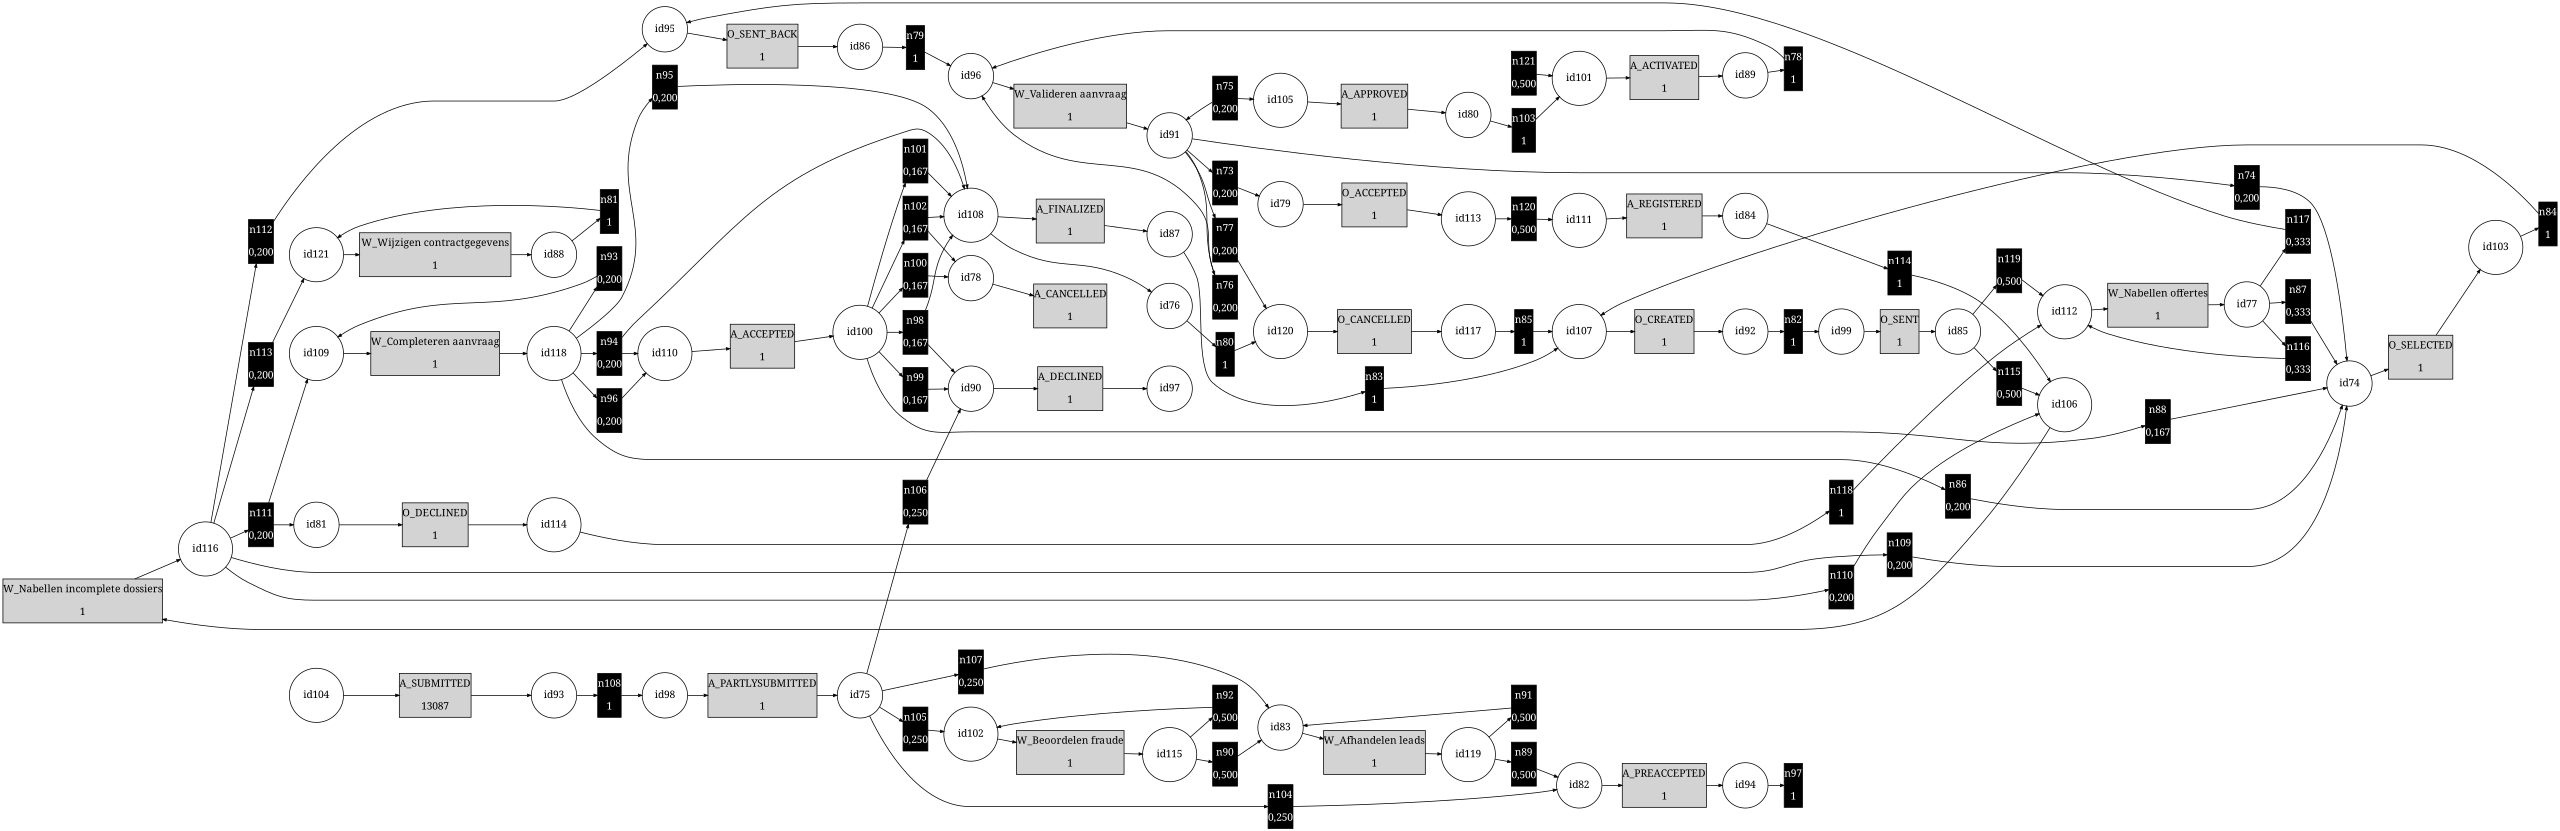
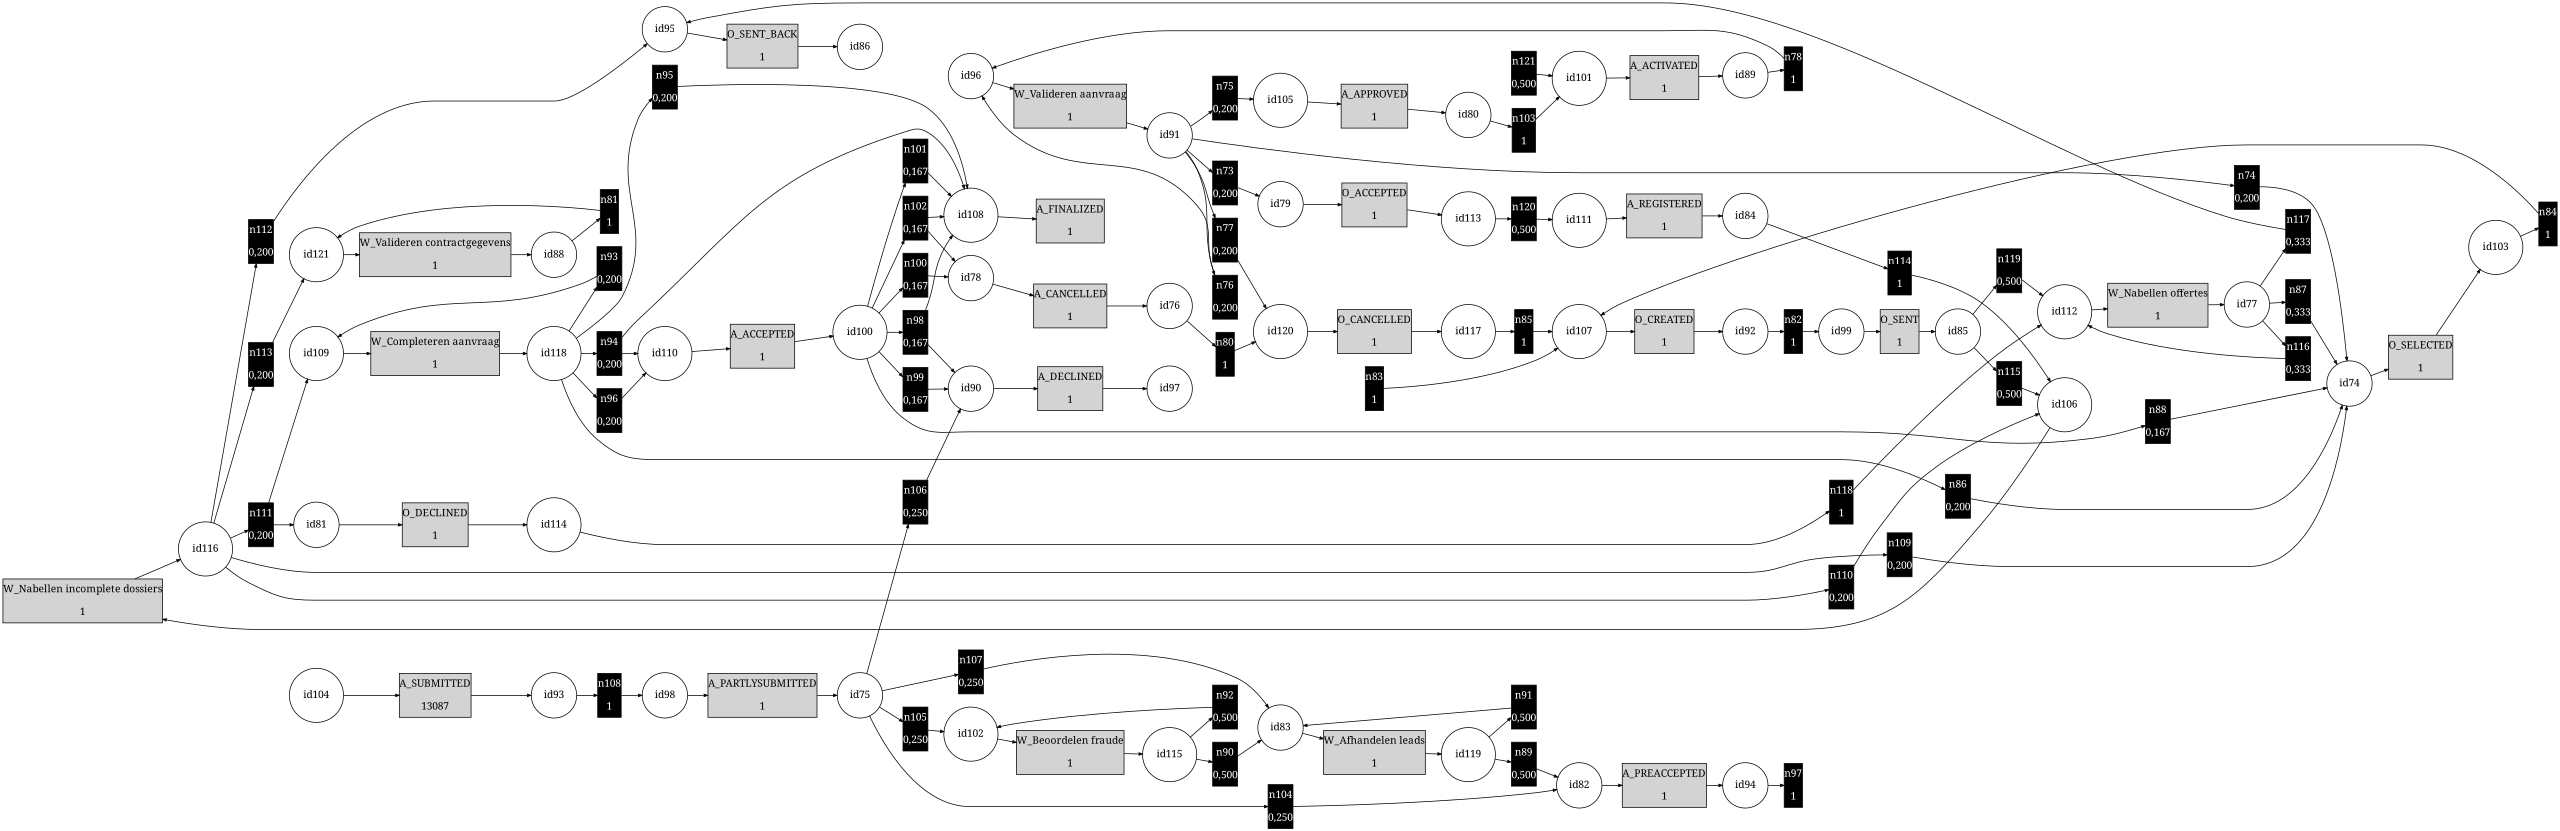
node "n79 1": removed
edge "n75 0,200" -> "id91": reversed
node "id87": removed
node "W_Wijzigen contractgegevens 1": label "W_Wijzigen contractgegevens 1" -> "W_Valideren contractgegevens 1"
edge "id108" -> "id76": now "A_CANCELLED 1" -> "id76"
